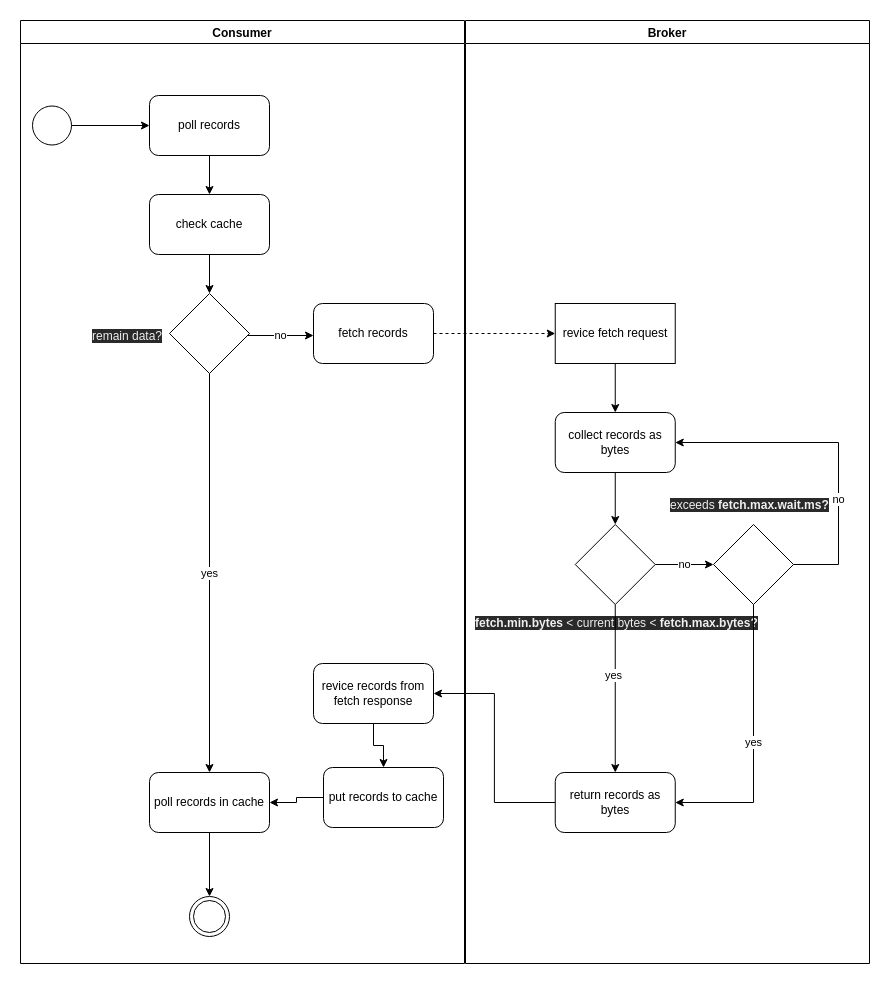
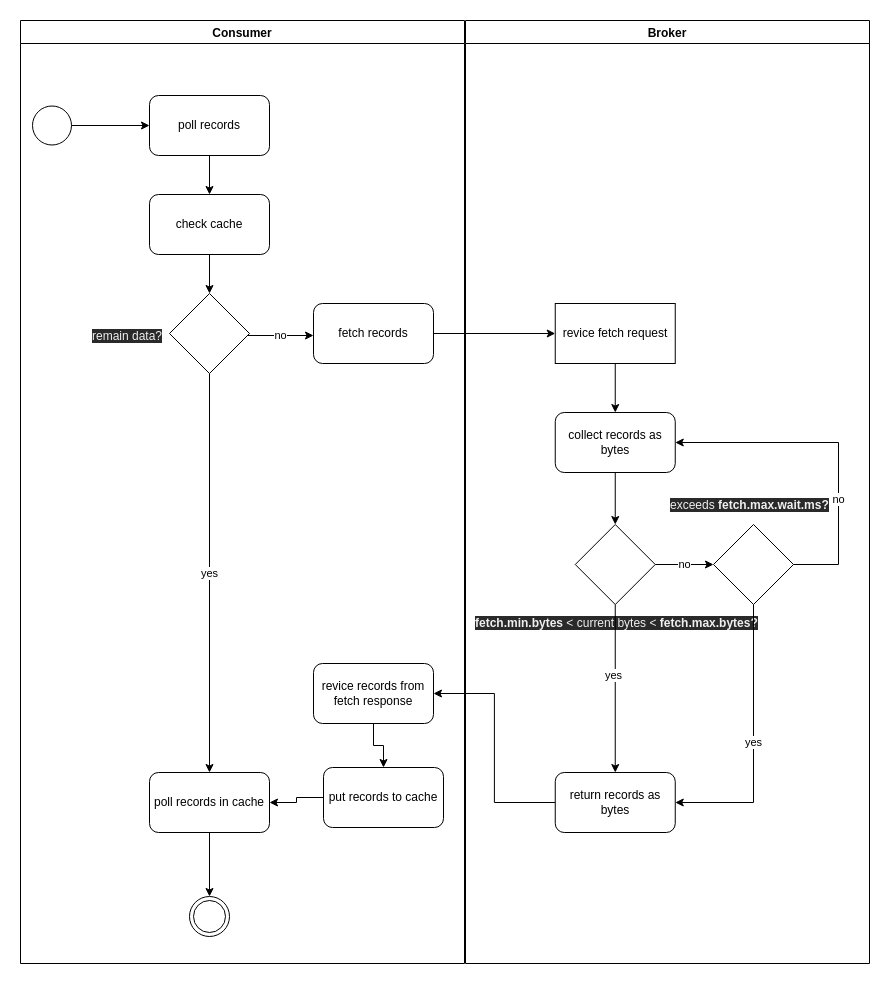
edge "fetch records" -> "revice fetch request": style dashed -> solid
